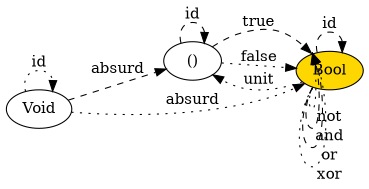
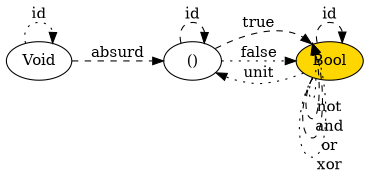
edge "Void" -> "Bool": removed, label "absurd"
